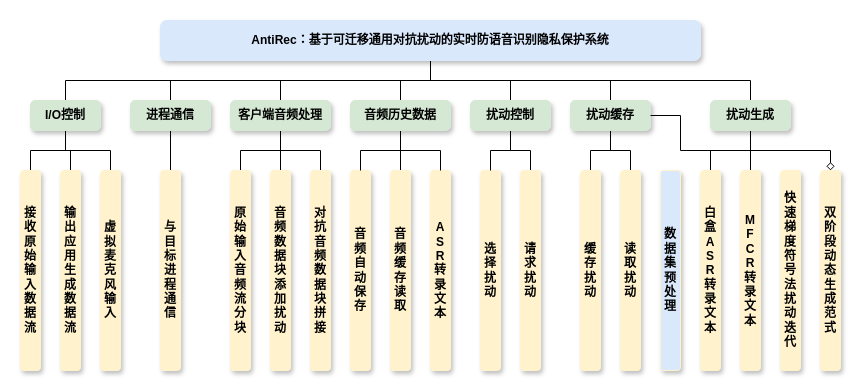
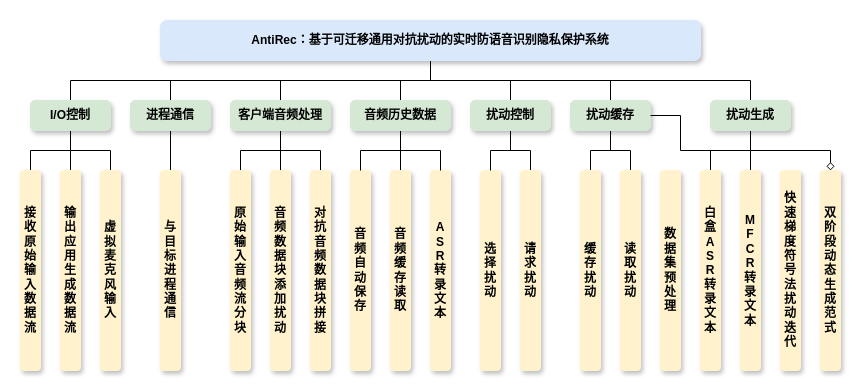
node "I/O控制": size 70x30 -> 80x30
node "数据集预处理": fillcolor #dae8fc -> #fff2cc
